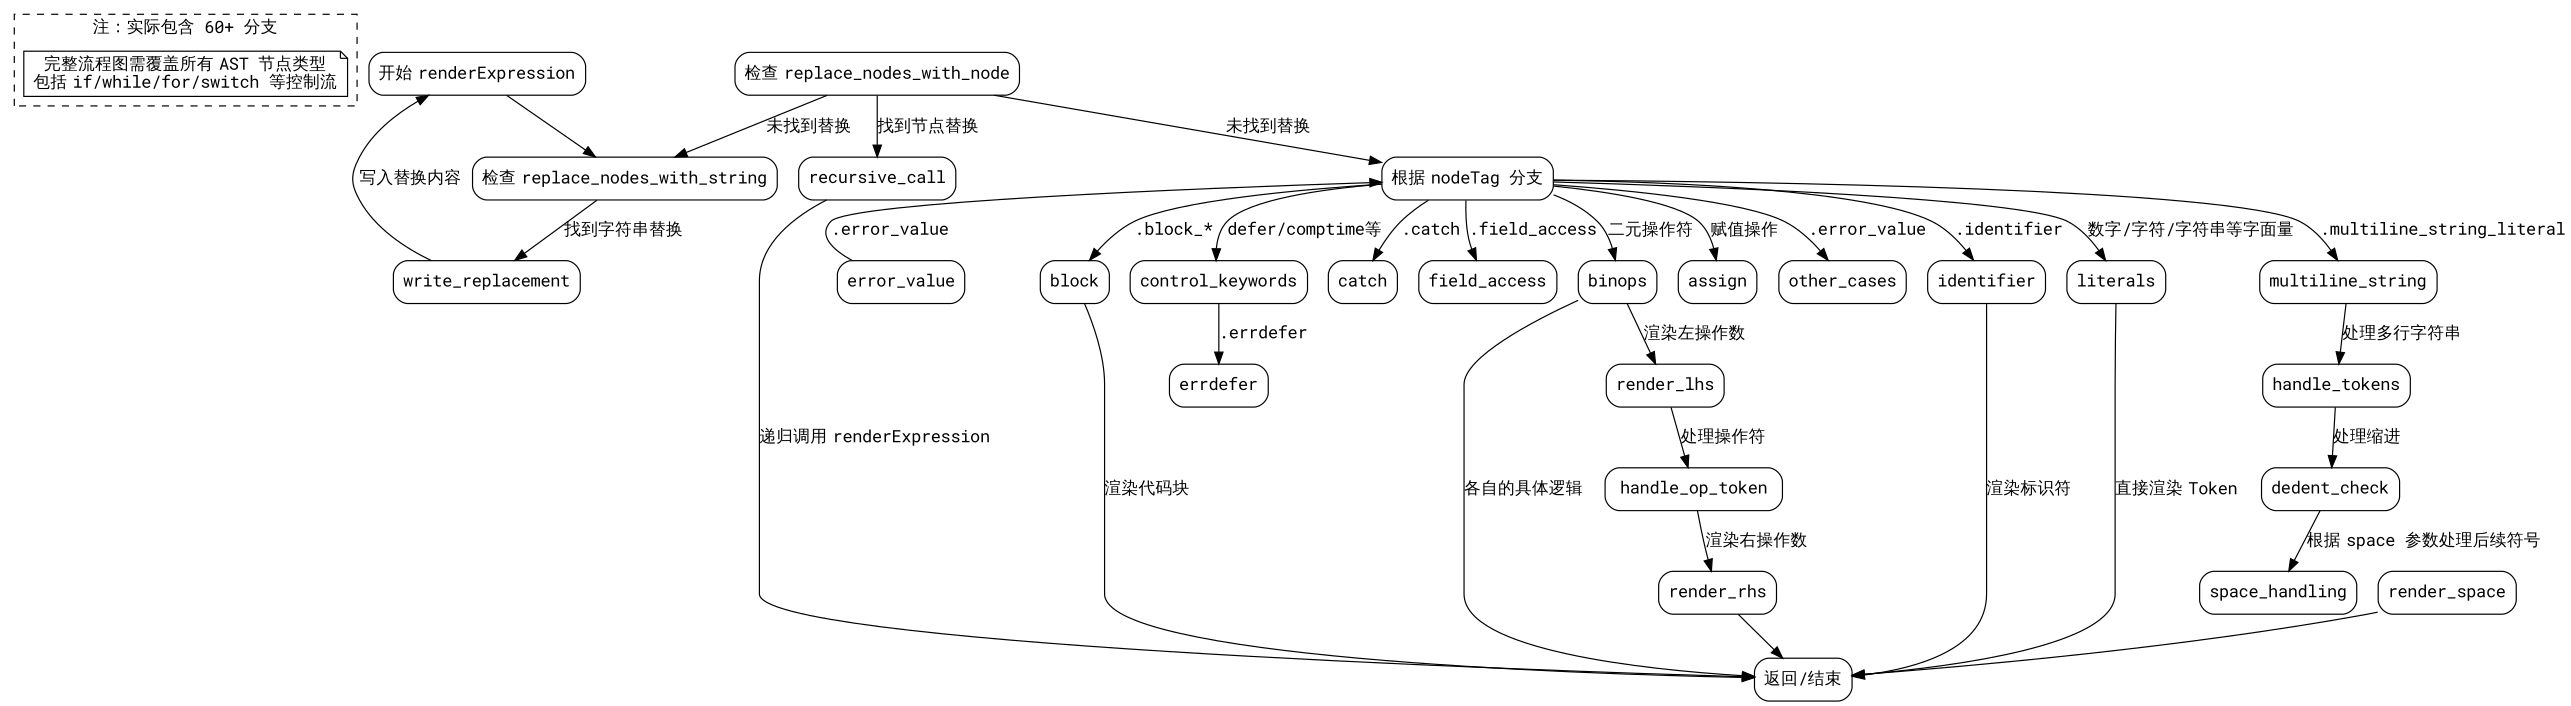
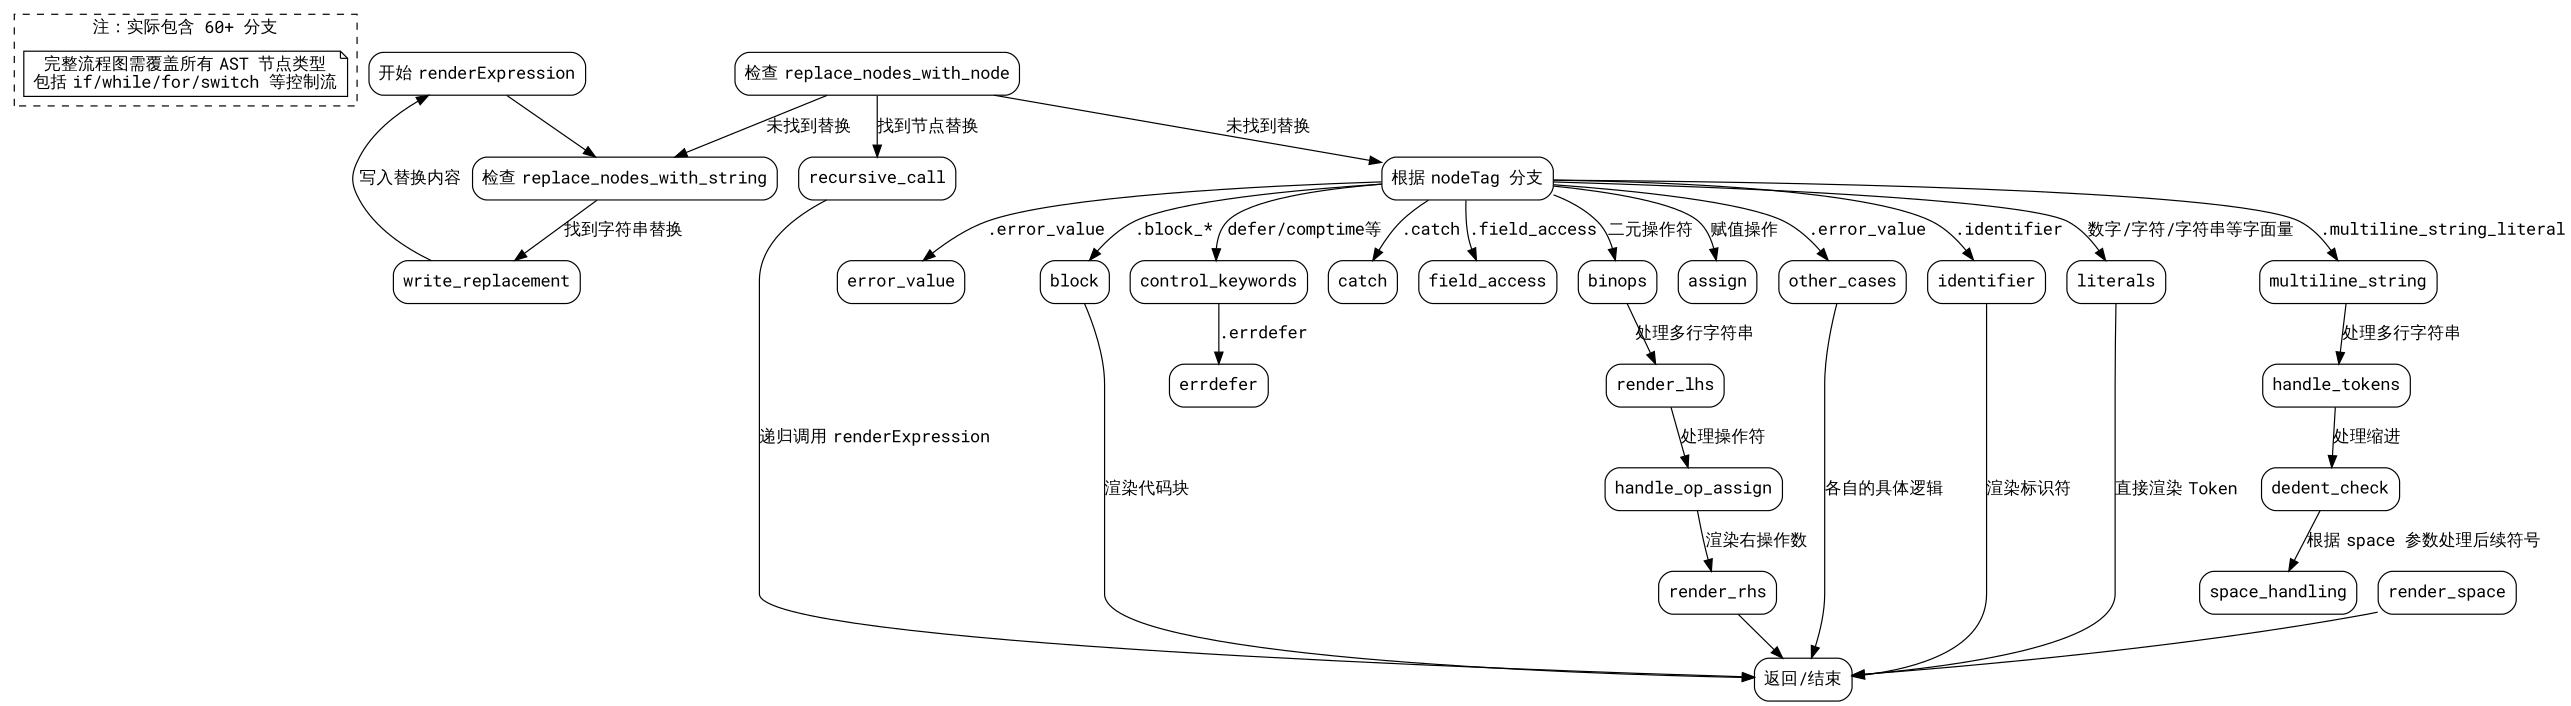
edge "error_value" -> "根据 nodeTag 分支": reversed
edge "binops" -> "render_lhs": label "渲染左操作数" -> "处理多行字符串"
node "handle_op_token": label "handle_op_token" -> "handle_op_assign"
edge "binops" -> "返回/结束": now "other_cases" -> "返回/结束"
